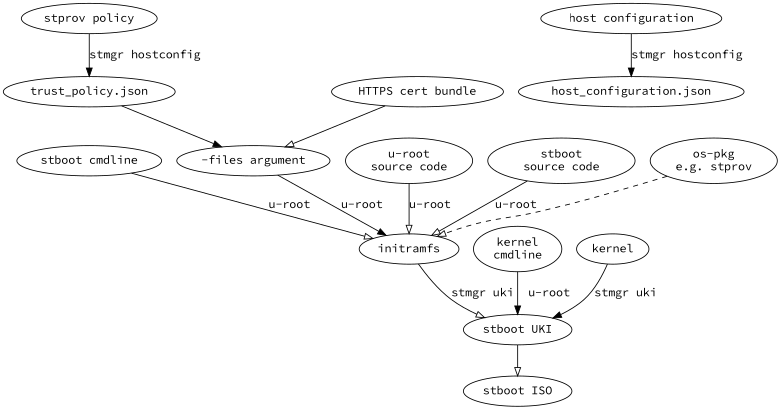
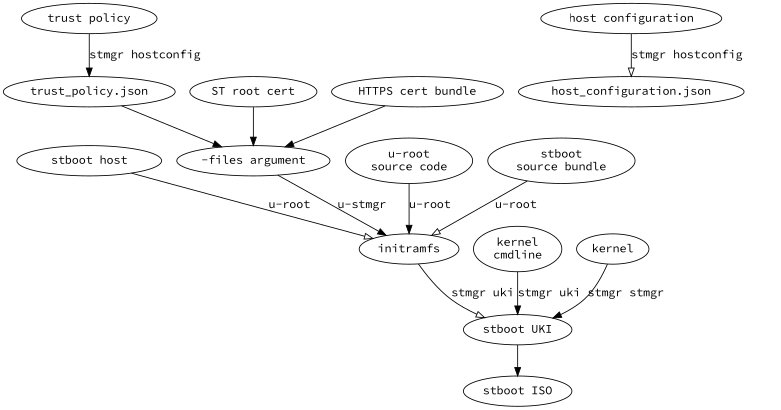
node "stprov policy": label "stprov policy" -> "trust policy"
edge "host configuration" -> "host_configuration.json": arrowhead normal -> empty
node "ST root cert": added
edge "HTTPS cert bundle" -> "-files argument": arrowhead empty -> normal
node "stboot cmdline": label "stboot cmdline" -> "stboot host"
node "stboot source code": label "stboot source code" -> "stboot source bundle"
node "os-pkg e.g. stprov": removed
edge "u-root source code" -> "initramfs": arrowhead empty -> normal
edge "-files argument" -> "initramfs": label "u-root" -> "u-stmgr"
edge "kernel cmdline" -> "stboot UKI": label "u-root" -> "stmgr uki"
edge "kernel" -> "stboot UKI": label "stmgr uki" -> "stmgr stmgr"
edge "stboot UKI" -> "stboot ISO": arrowhead empty -> normal
